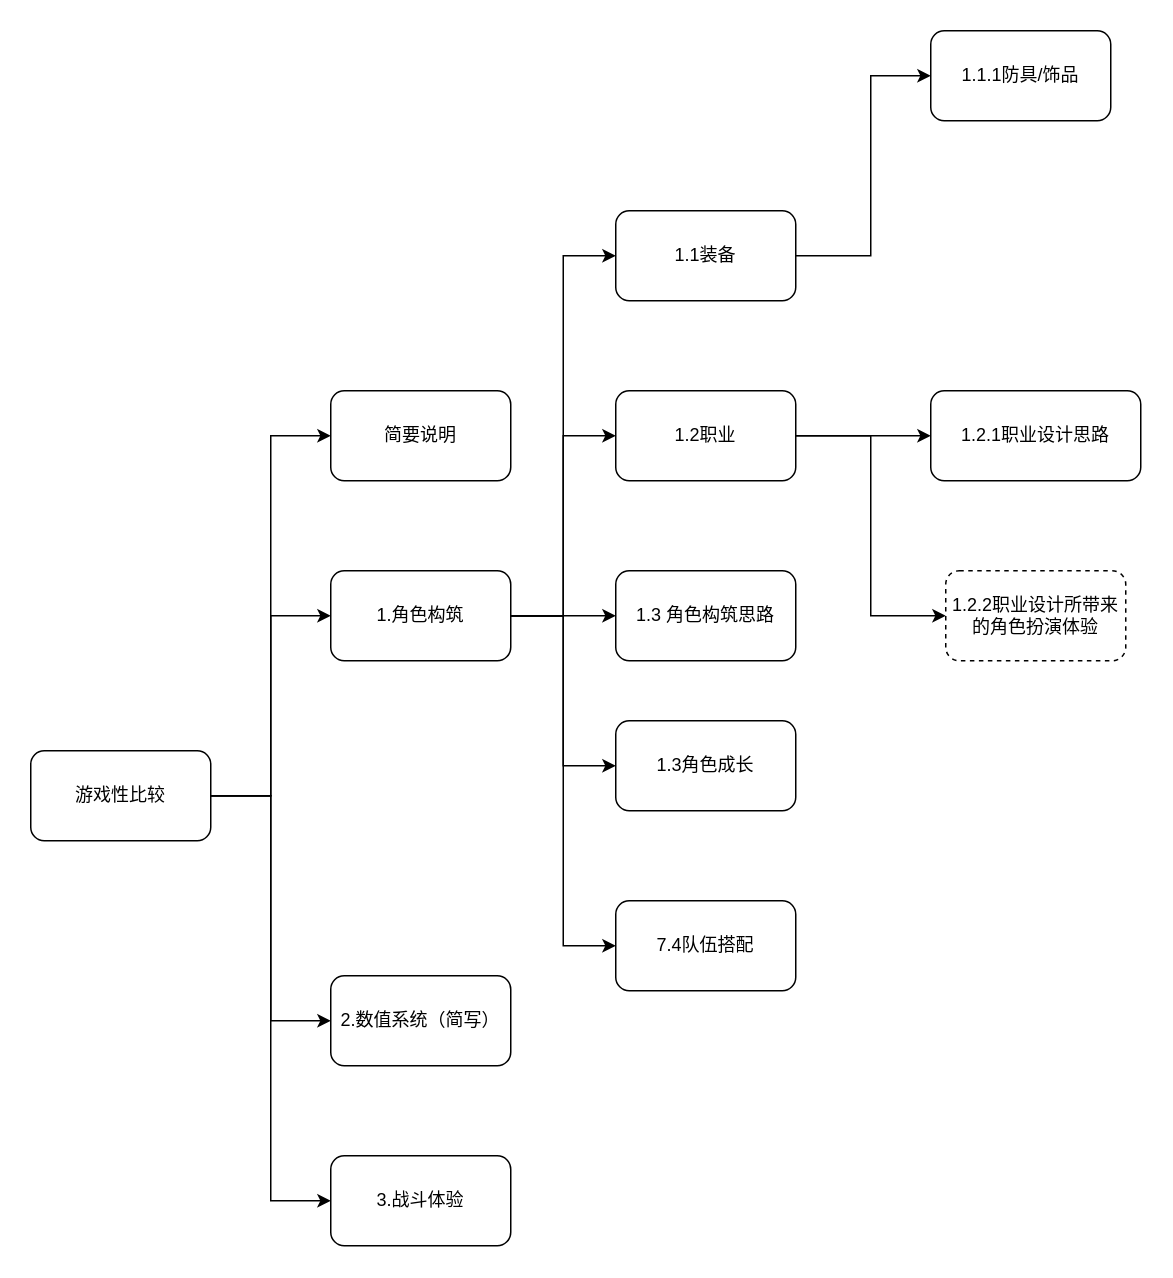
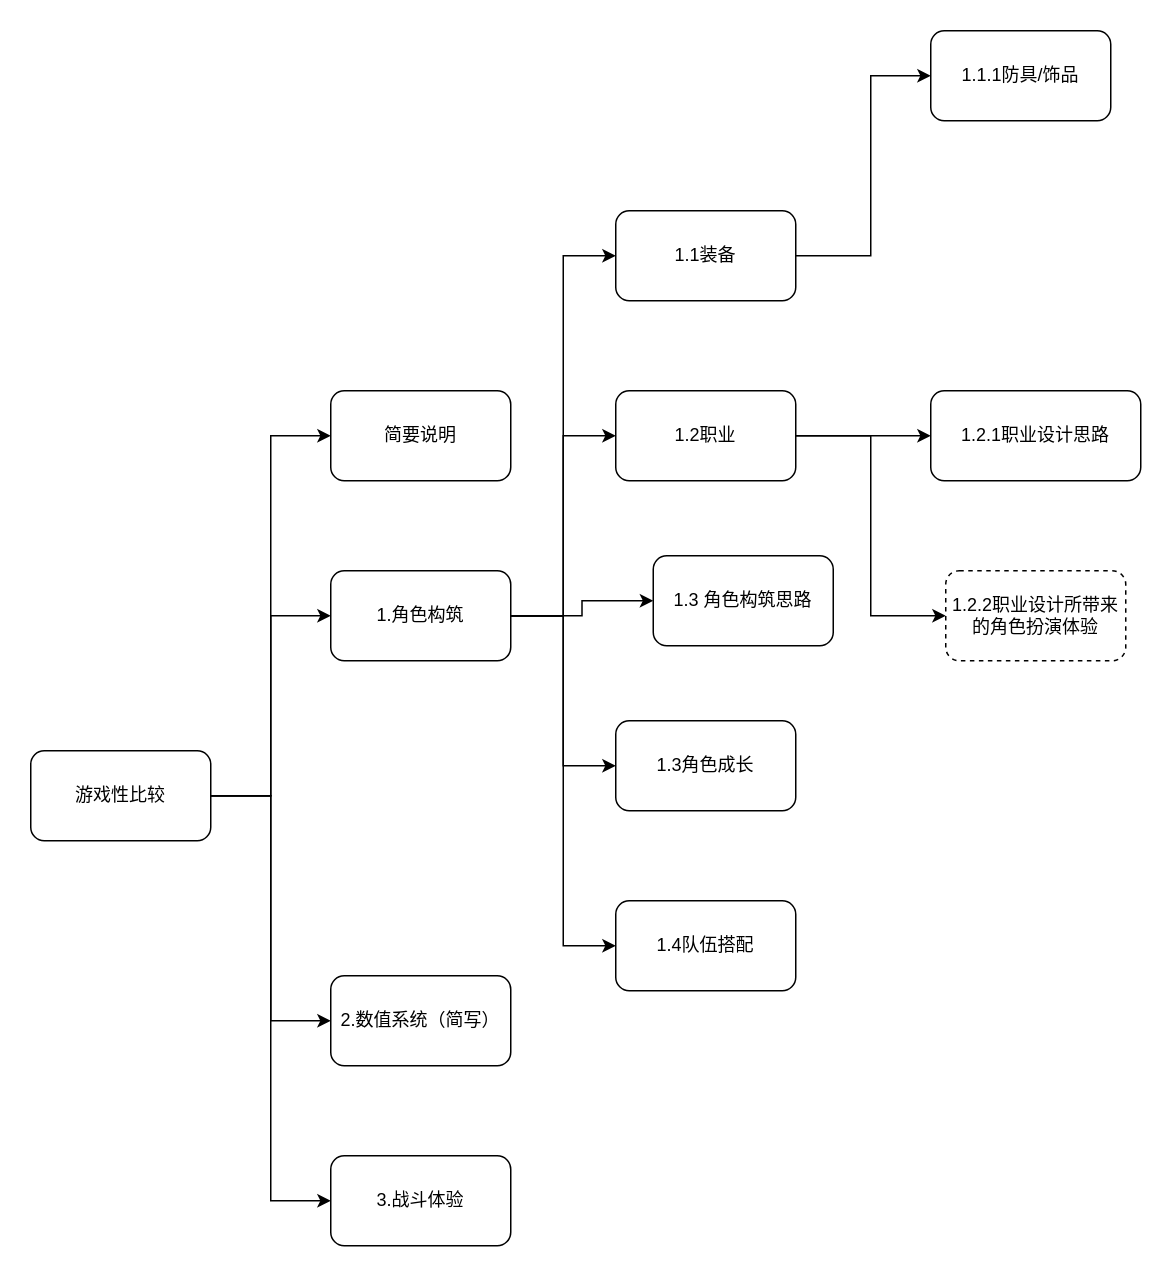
node "1.3 角色构筑思路": moved (706, 616) -> (743, 601)
node "7.4队伍搭配": label "7.4队伍搭配" -> "1.4队伍搭配"
